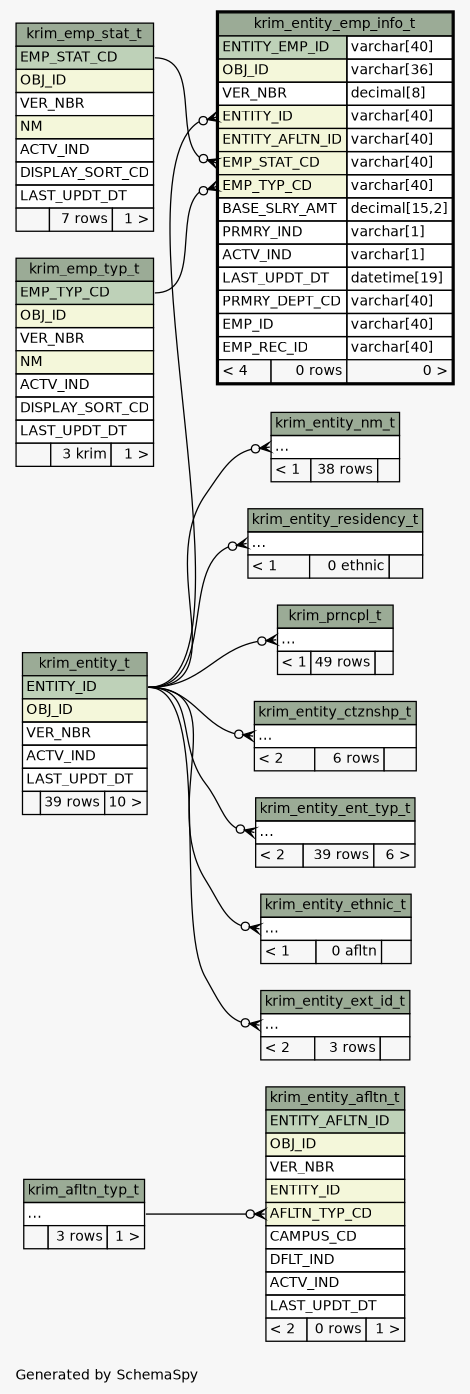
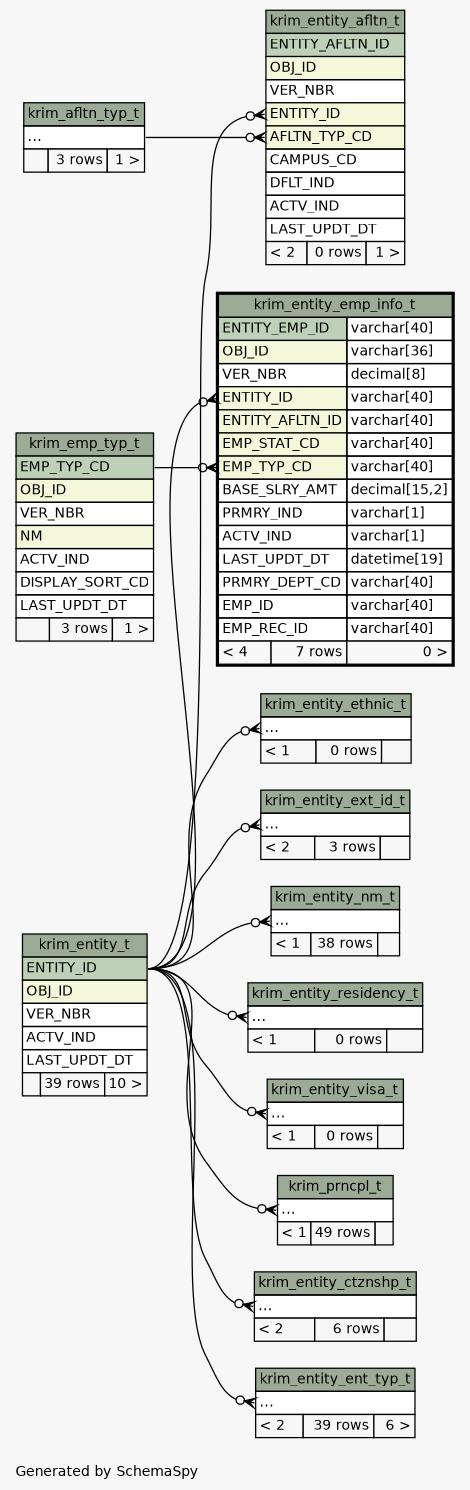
node "krim_emp_stat_t": removed
node "krim_entity_emp_info_t": text "0 rows" -> "7 rows"
node "krim_emp_typ_t": text "3 krim" -> "3 rows"
edge "krim_entity_t" -> "krim_entity_afltn_t": added
node "krim_entity_residency_t": text "0 ethnic" -> "0 rows"
node "krim_entity_ethnic_t": text "0 afltn" -> "0 rows"
node "krim_entity_visa_t": added
